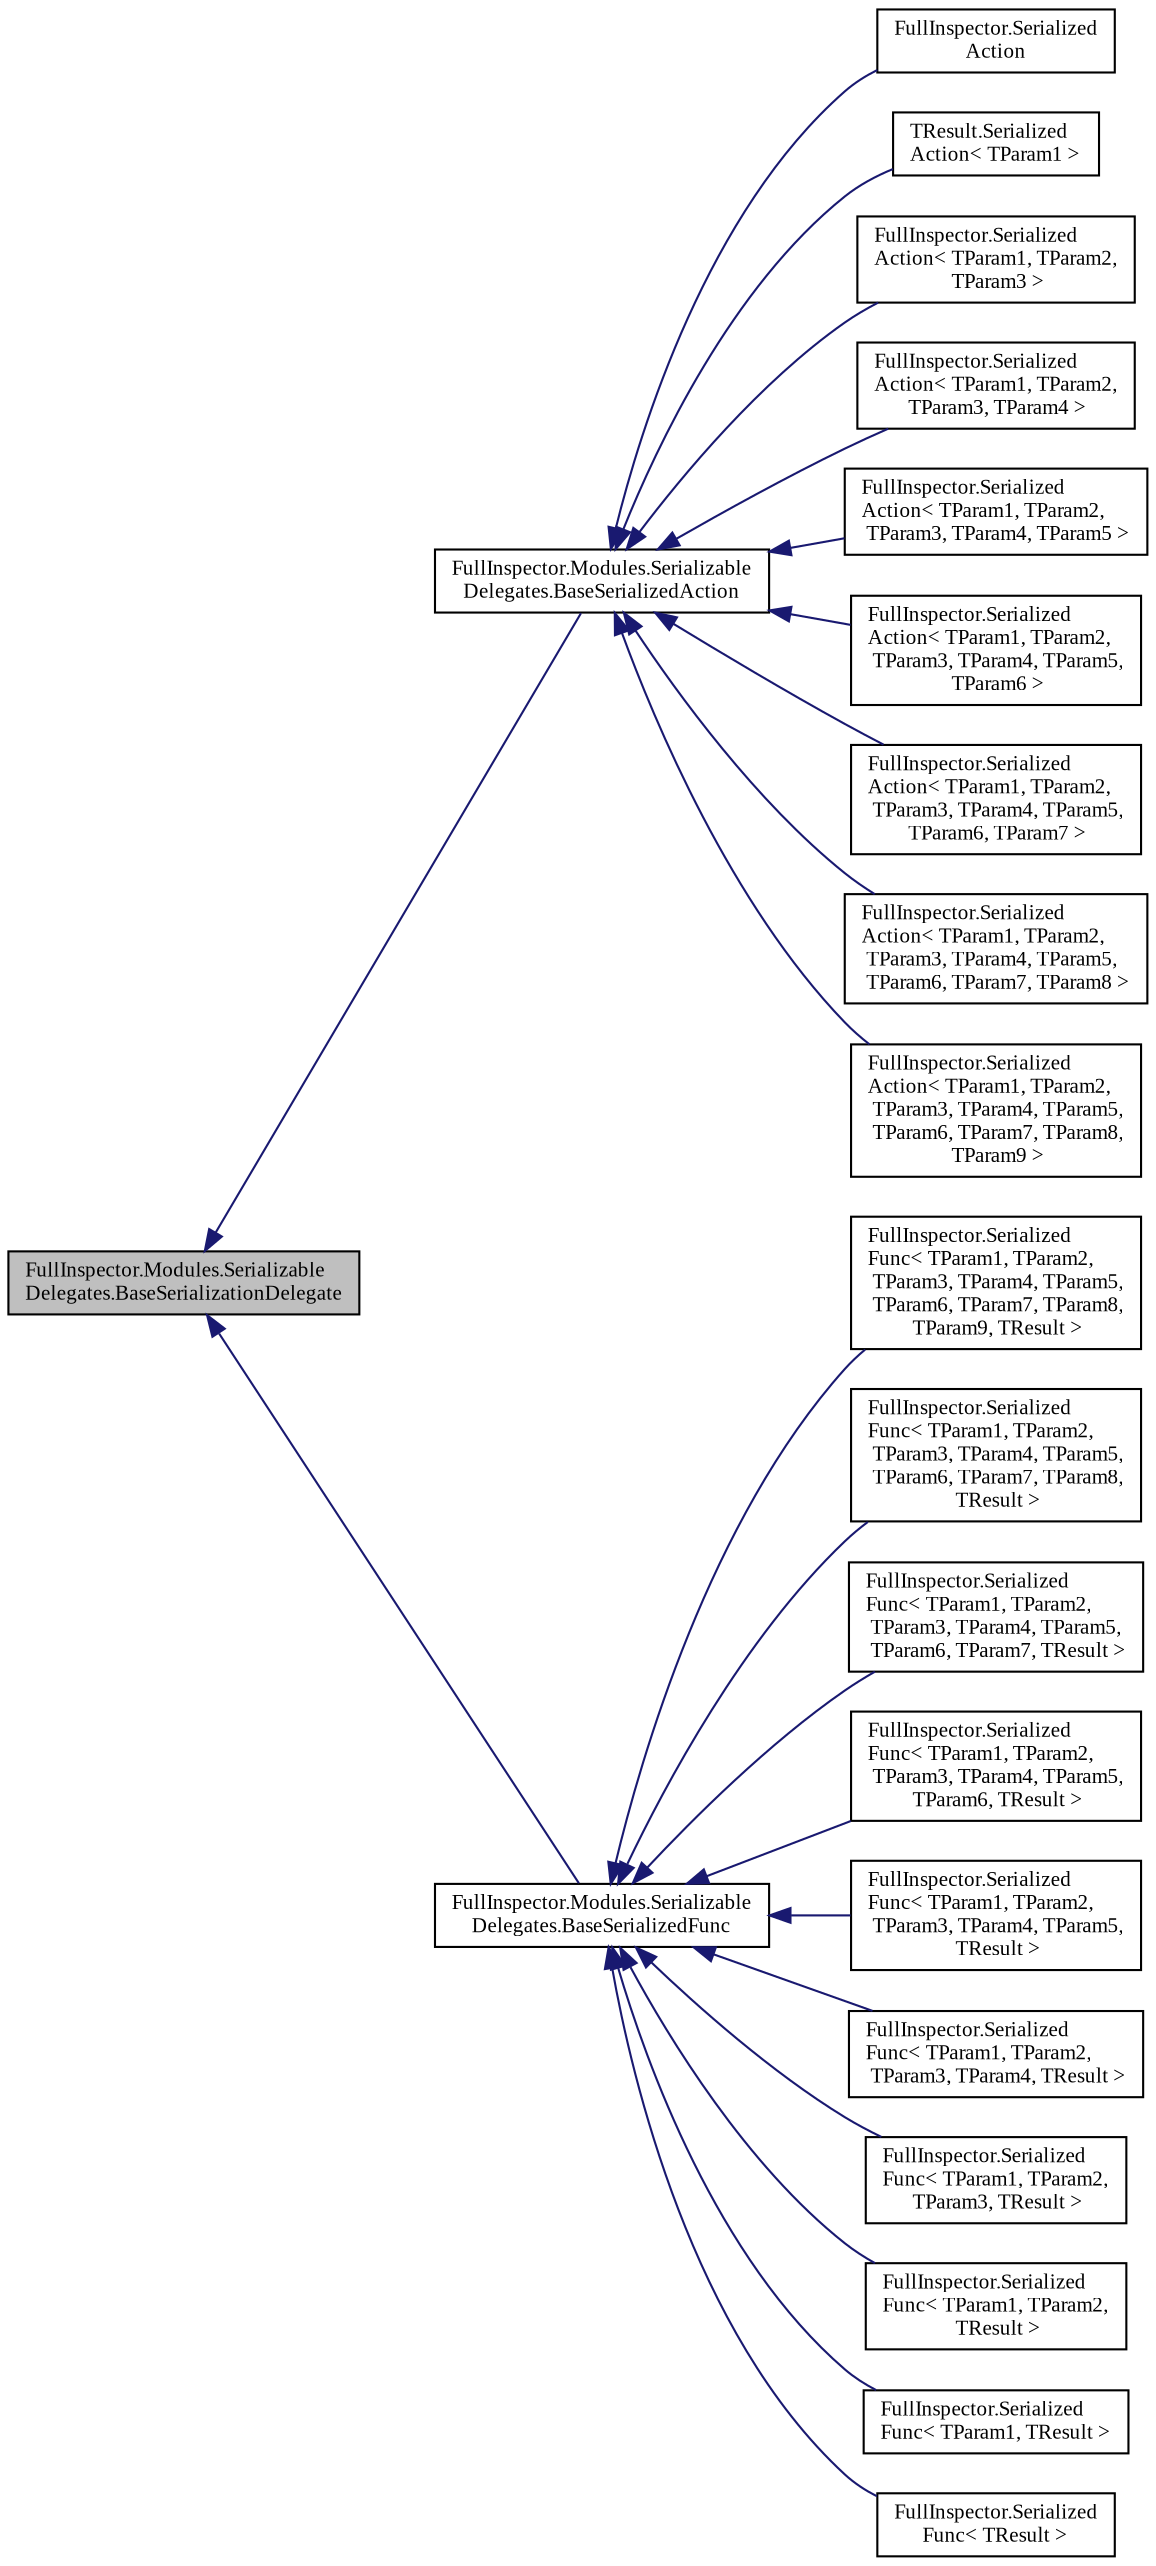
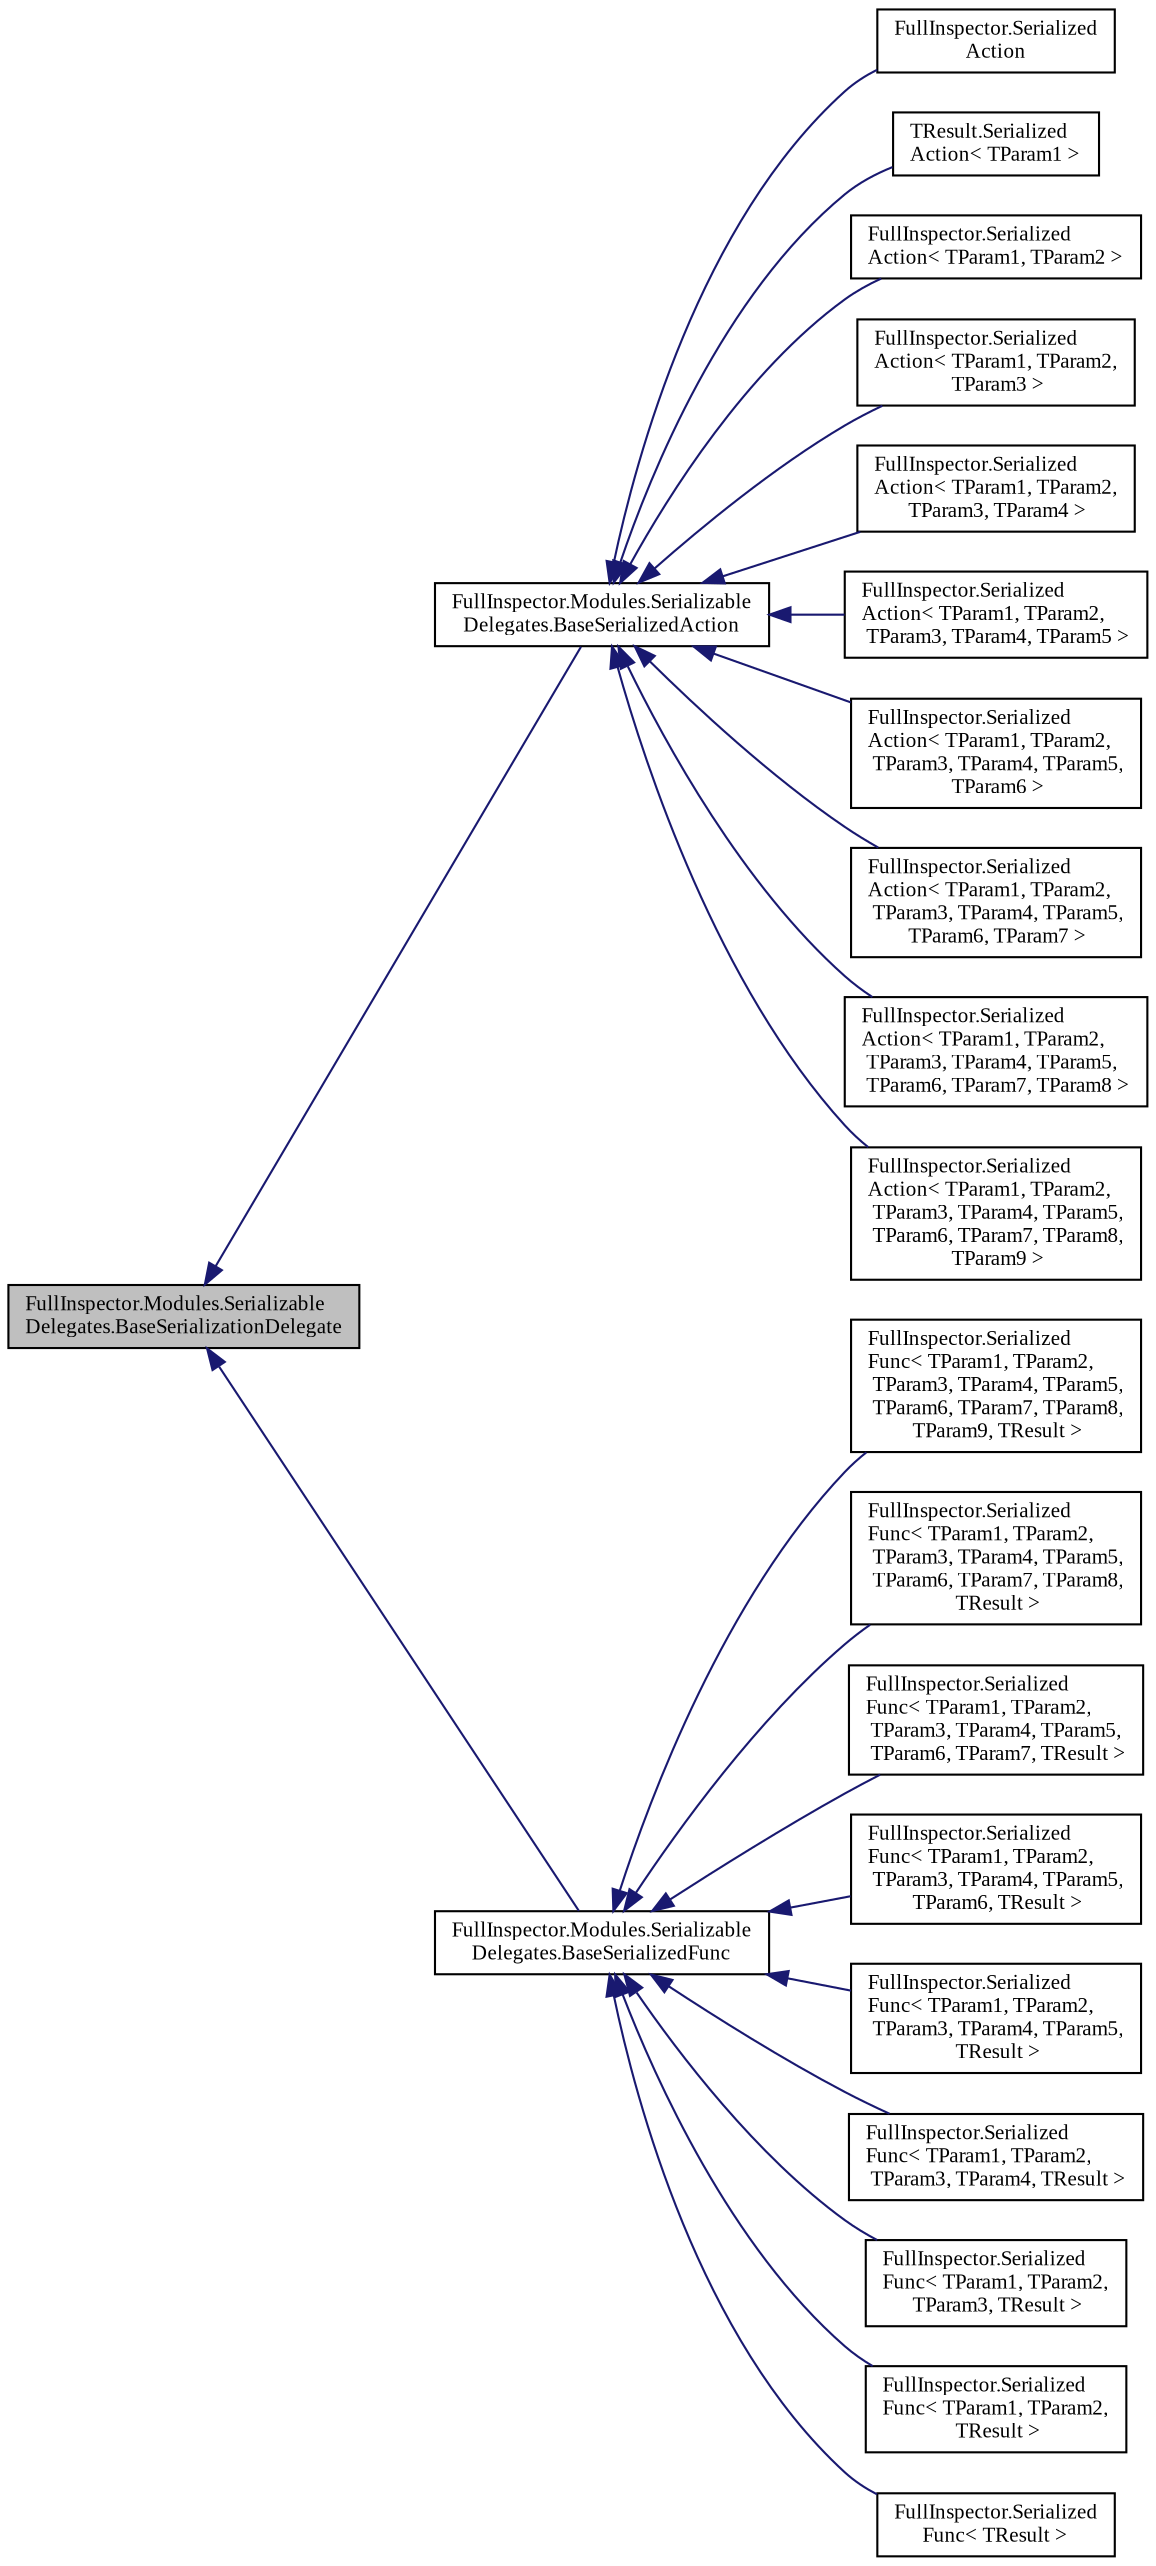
node "FullInspector.Serialized Action< TParam1, TParam2 >": added
node "FullInspector.Serialized Func< TParam1, TResult >": removed
